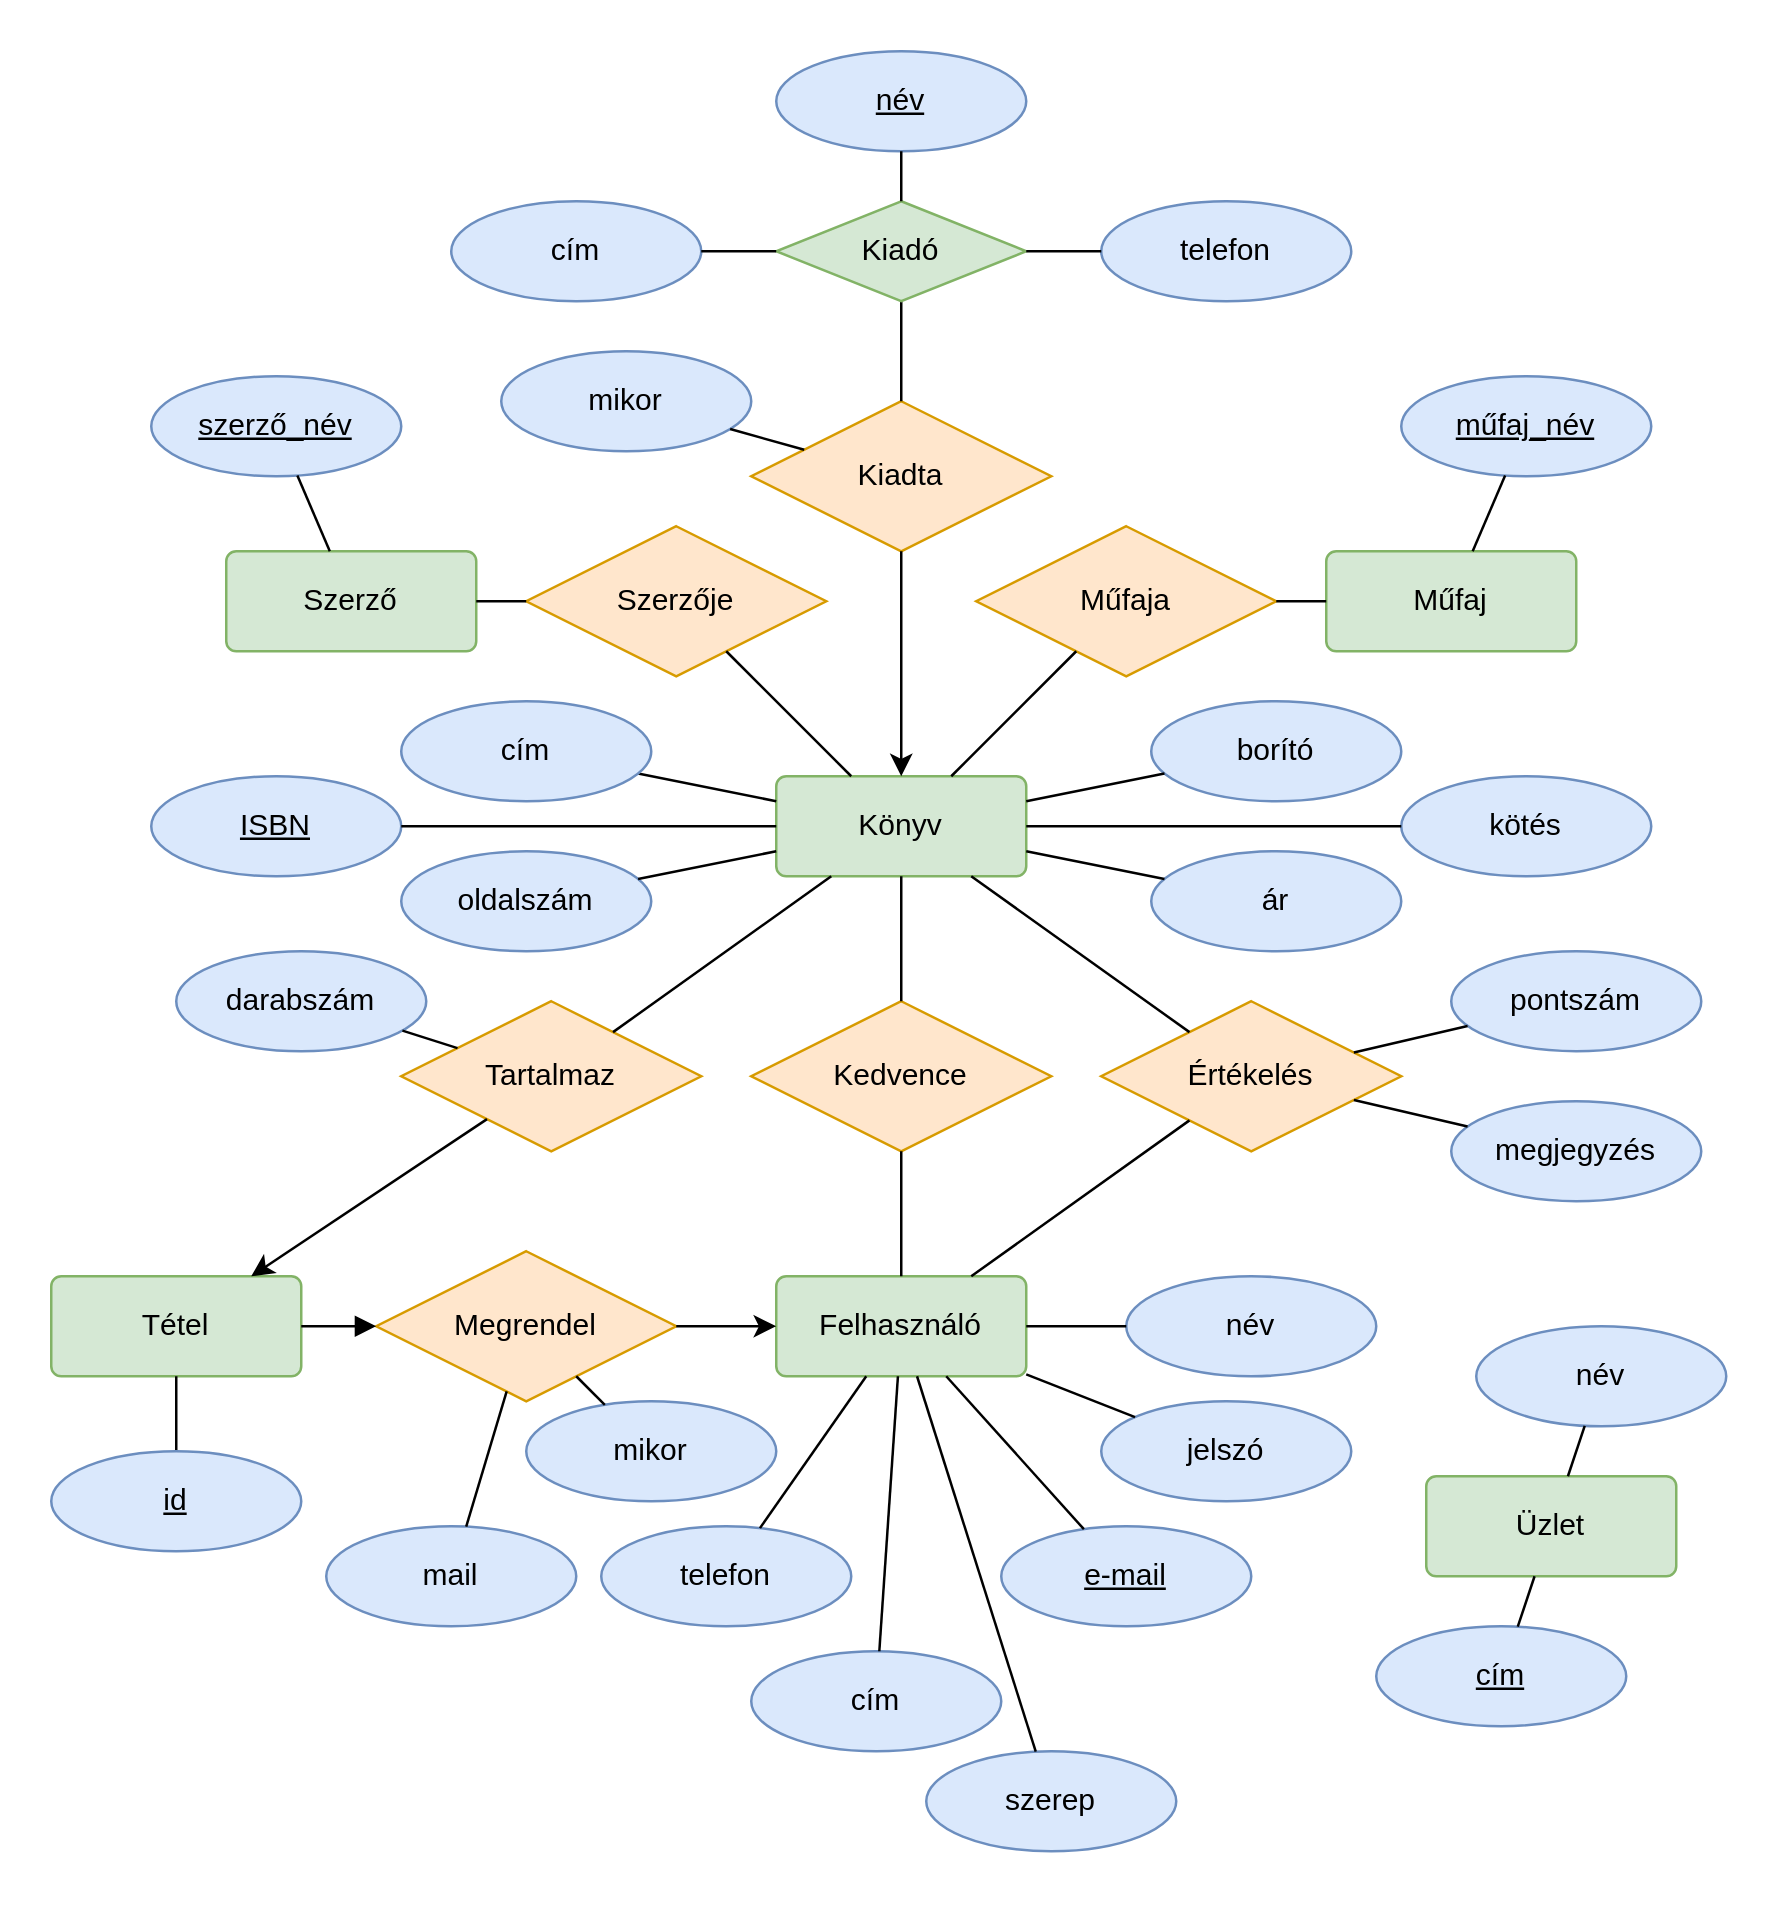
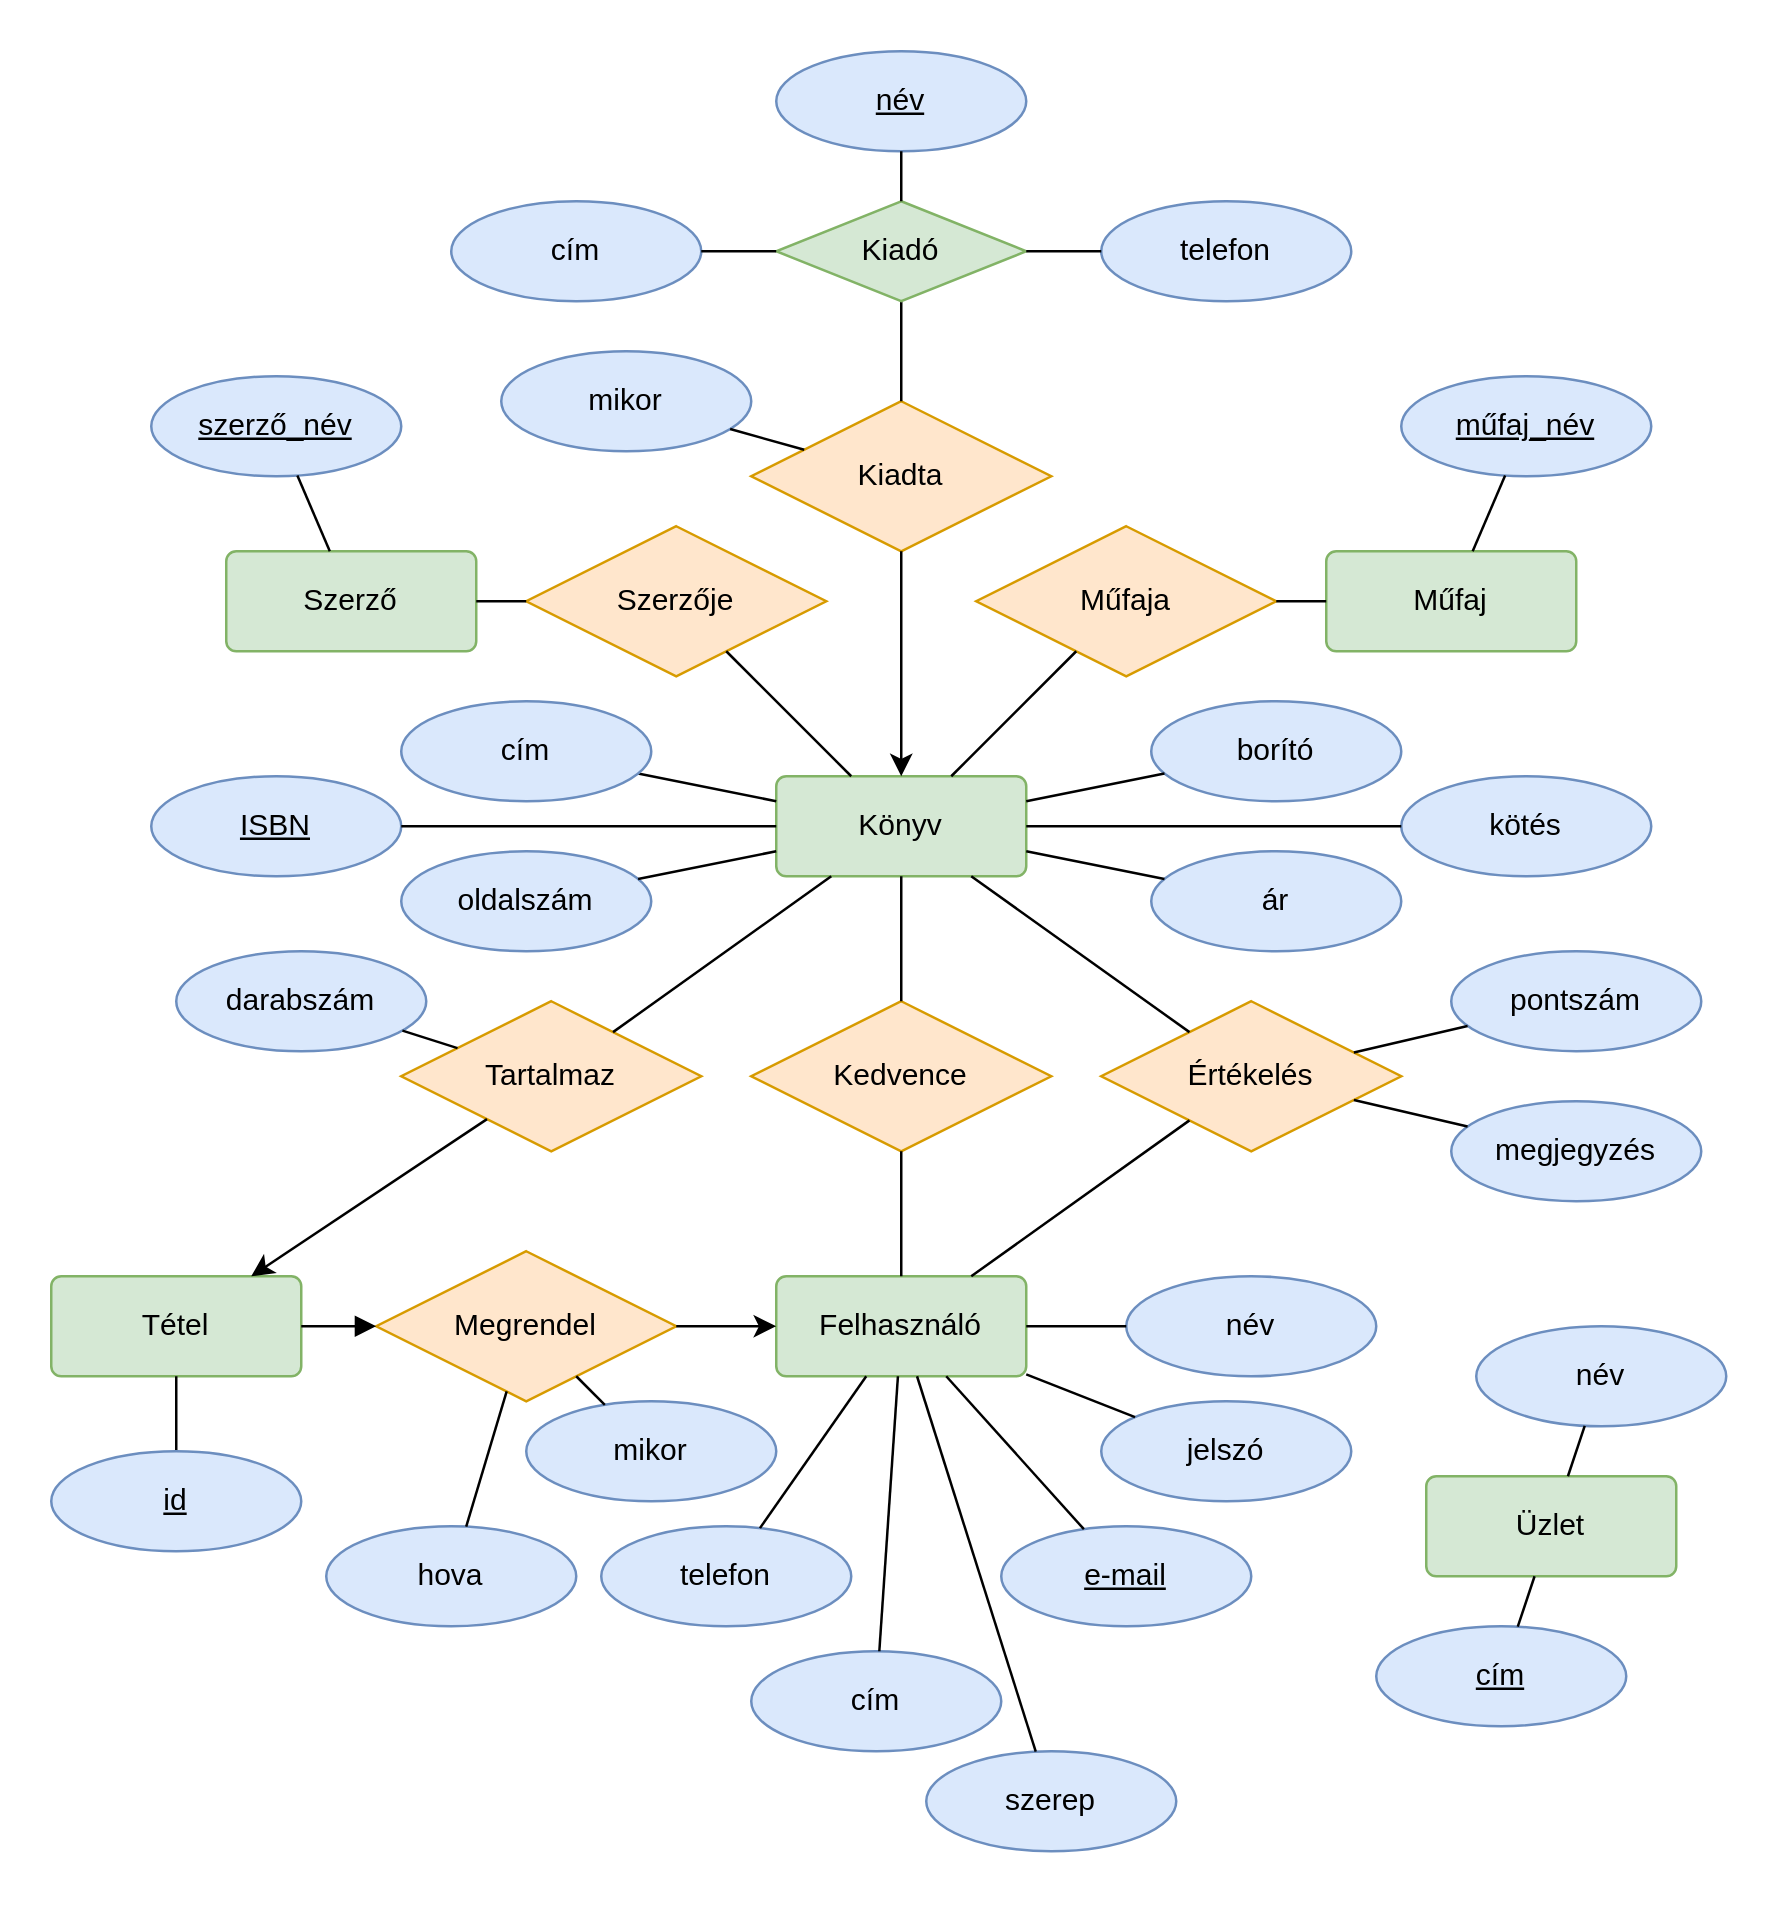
node "mail": label "mail" -> "hova"
